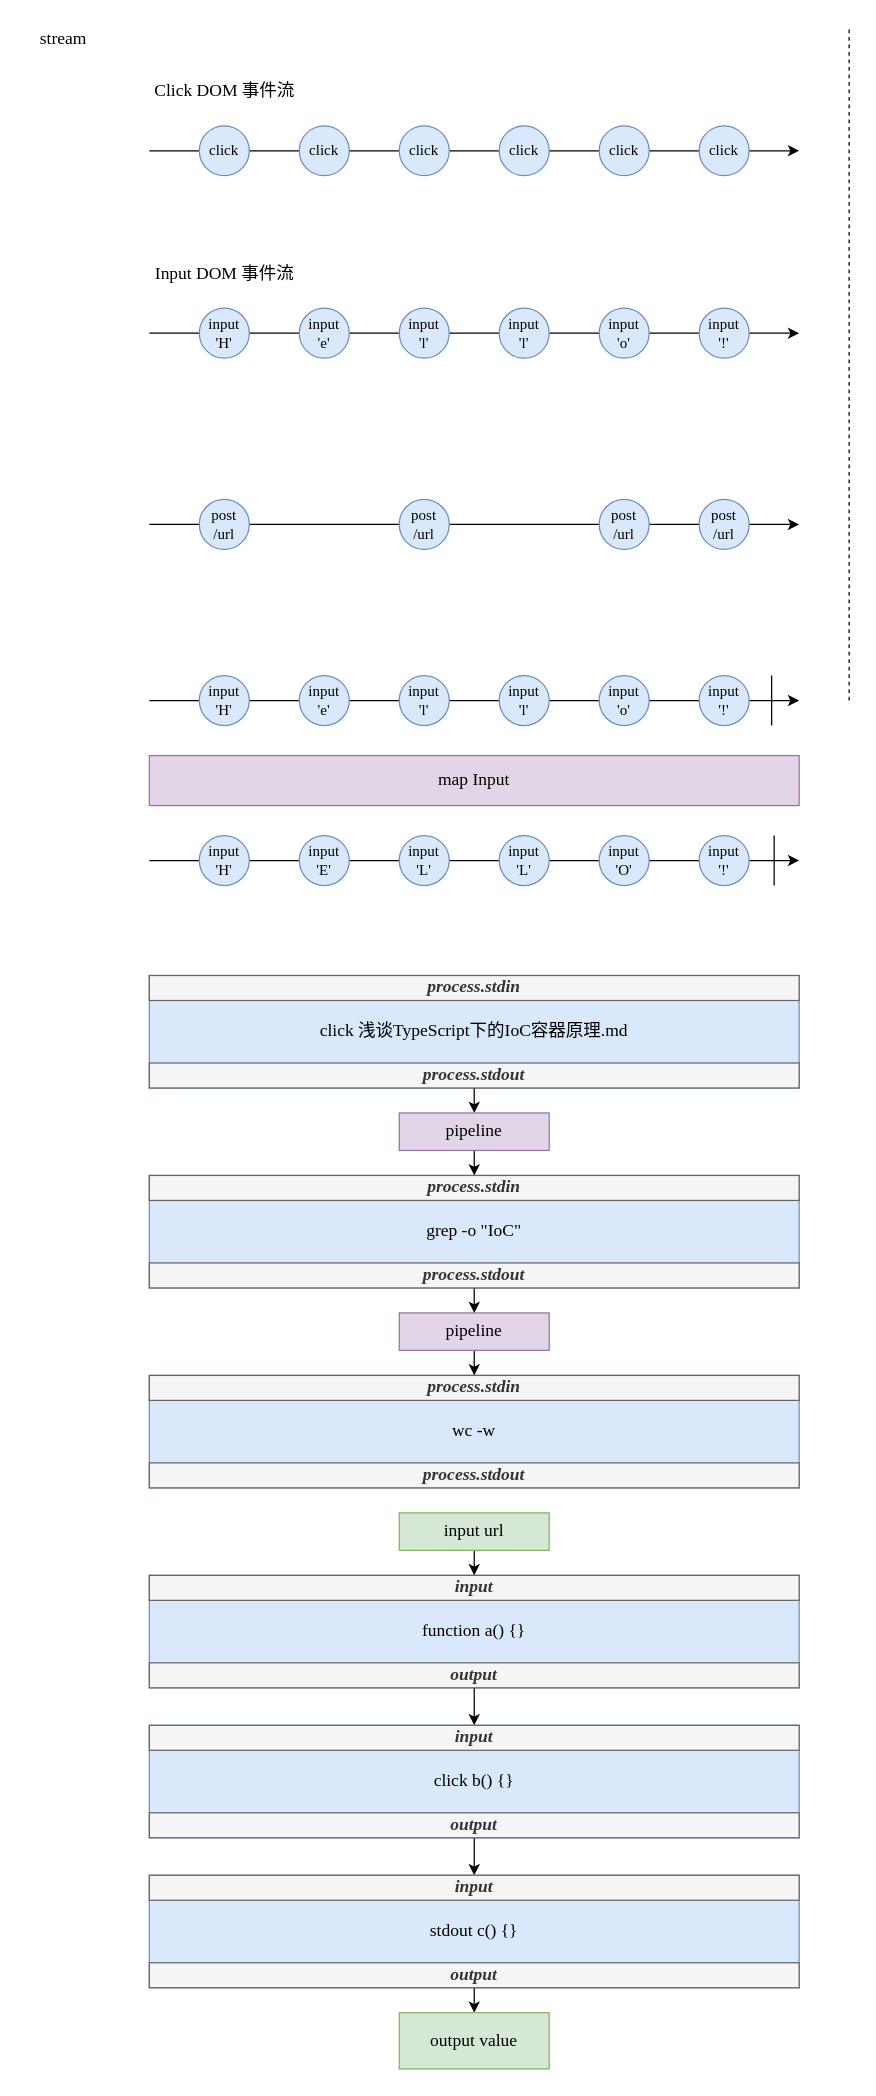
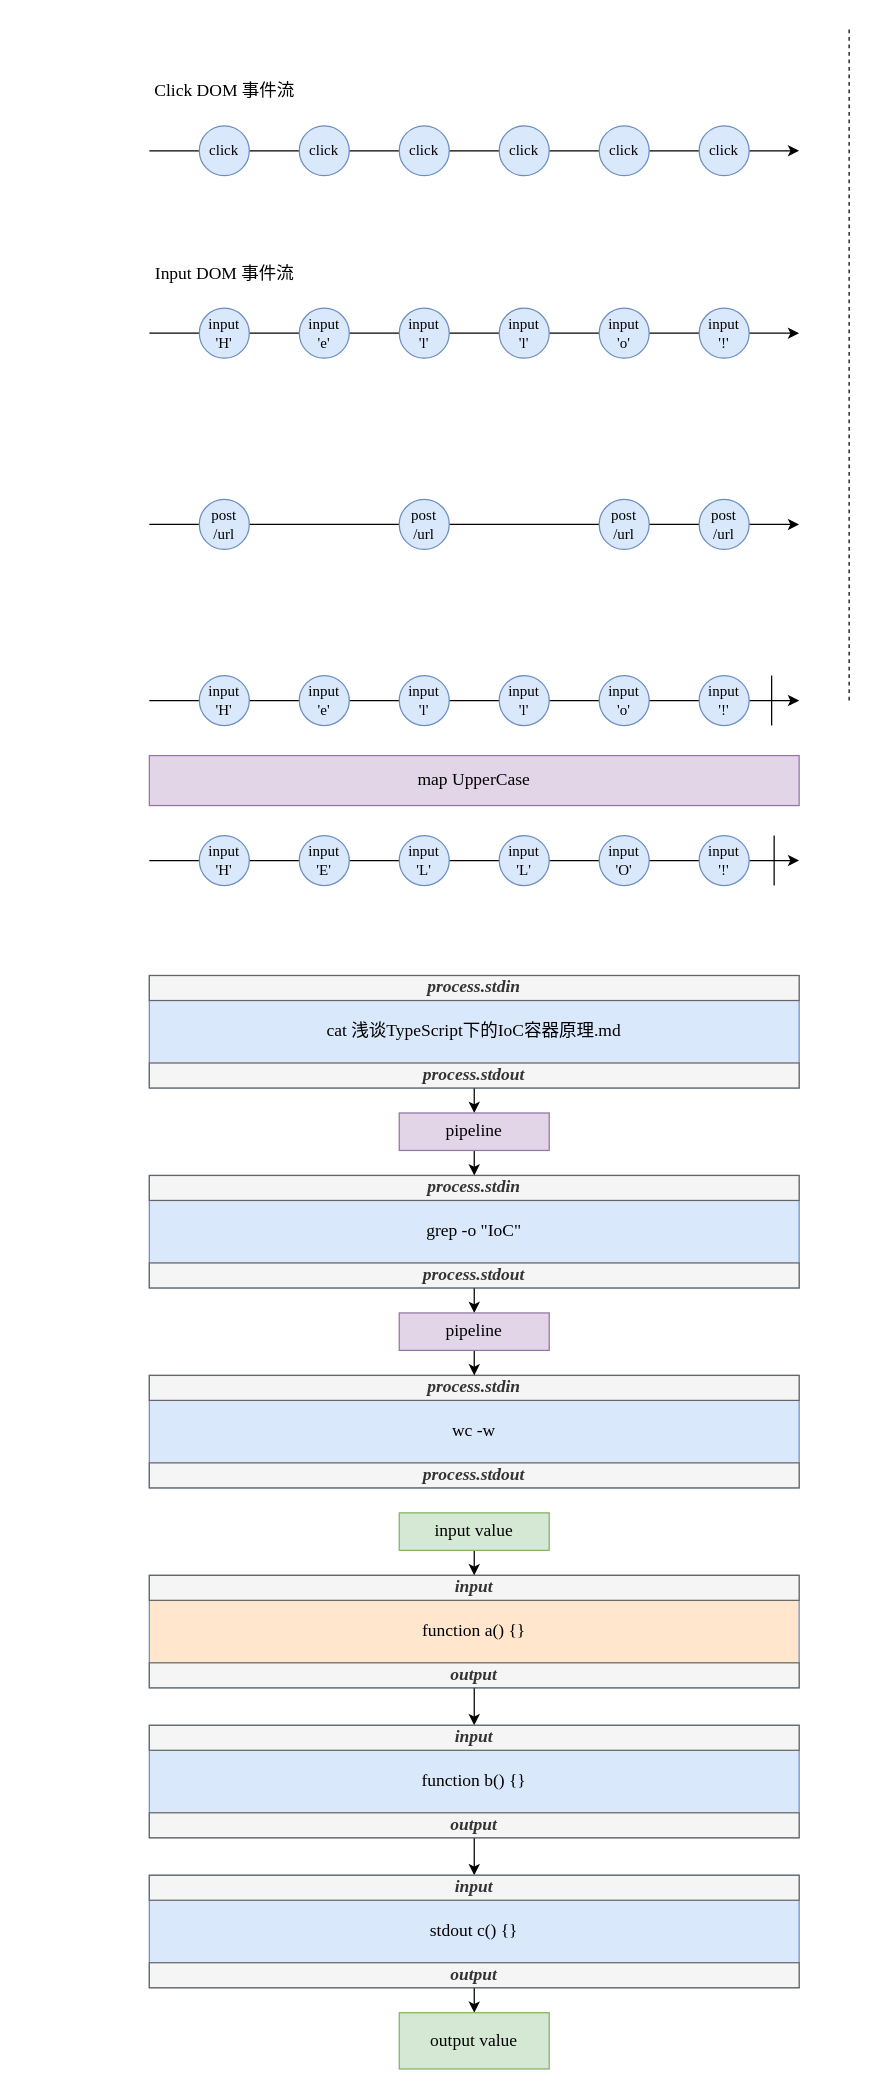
node "stream": removed
node "map Input": label "map Input" -> "map UpperCase"
node "click 浅谈TypeScript下的IoC容器原理.md": label "click 浅谈TypeScript下的IoC容器原理.md" -> "cat 浅谈TypeScript下的IoC容器原理.md"
node "input url": label "input url" -> "input value"
node "function a() {}": fillcolor #dae8fc -> #ffe6cc
node "click b() {}": label "click b() {}" -> "function b() {}"
